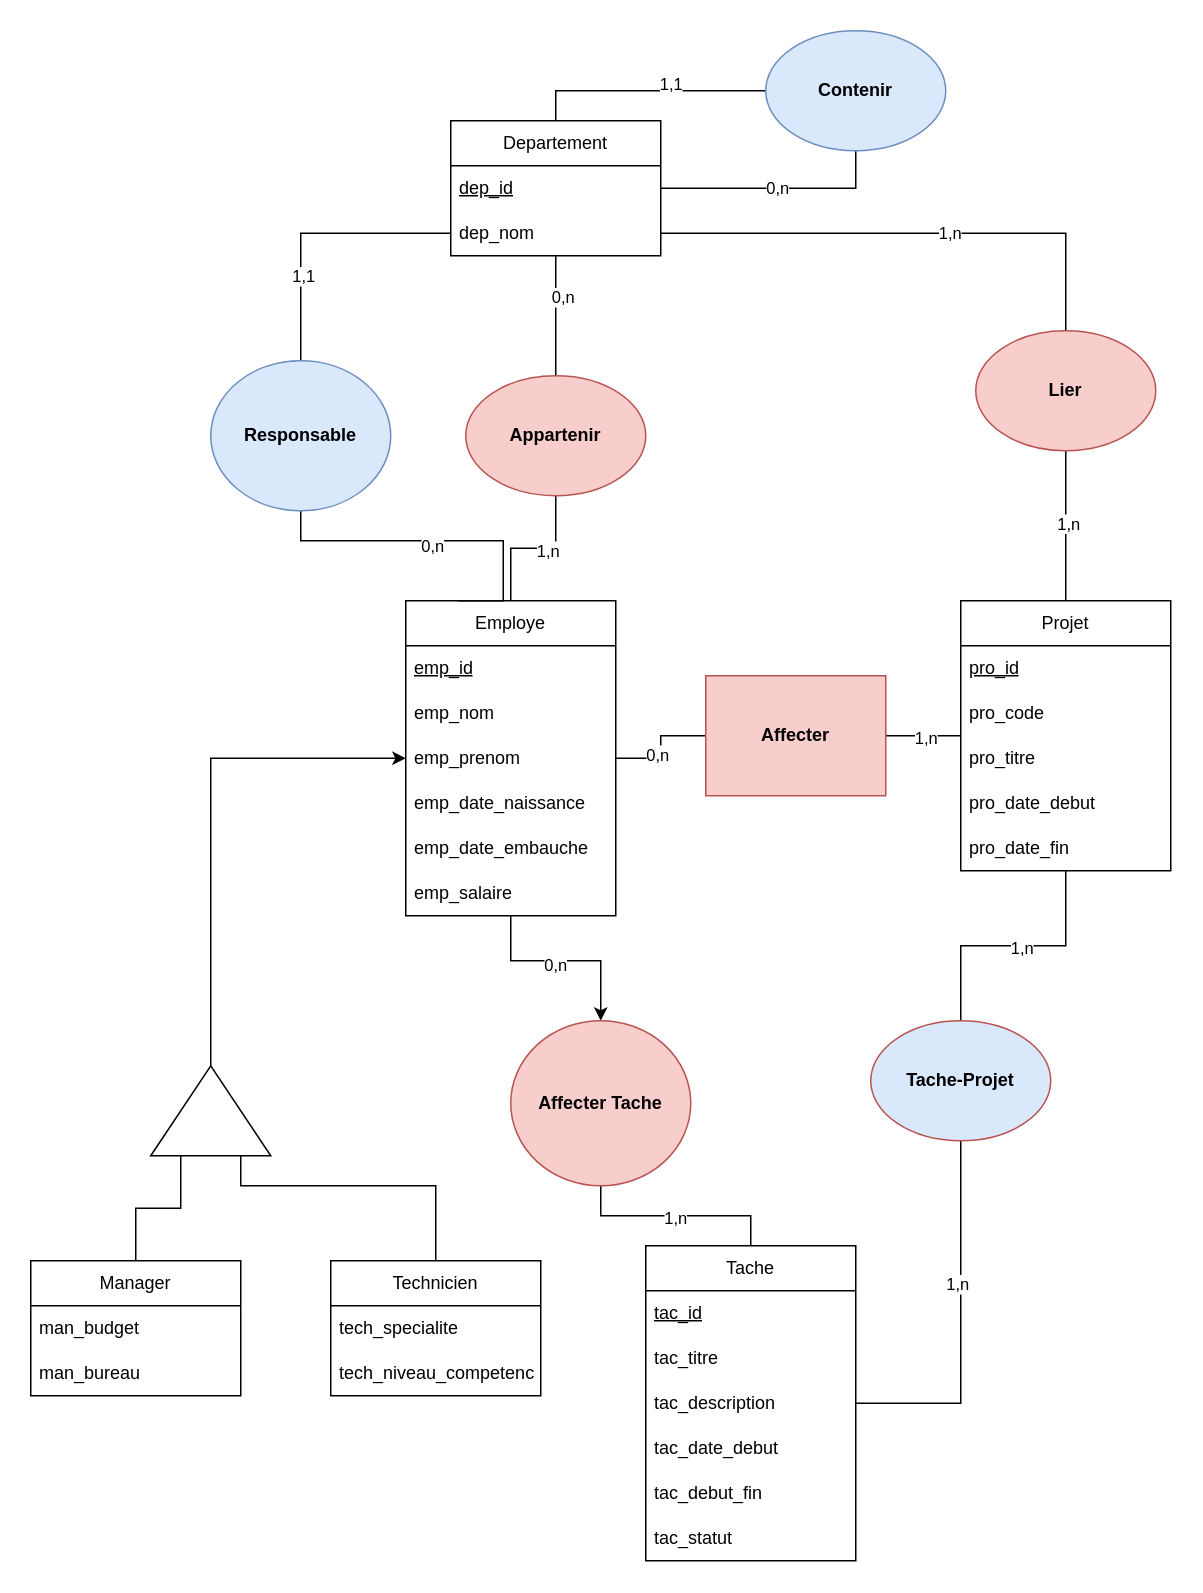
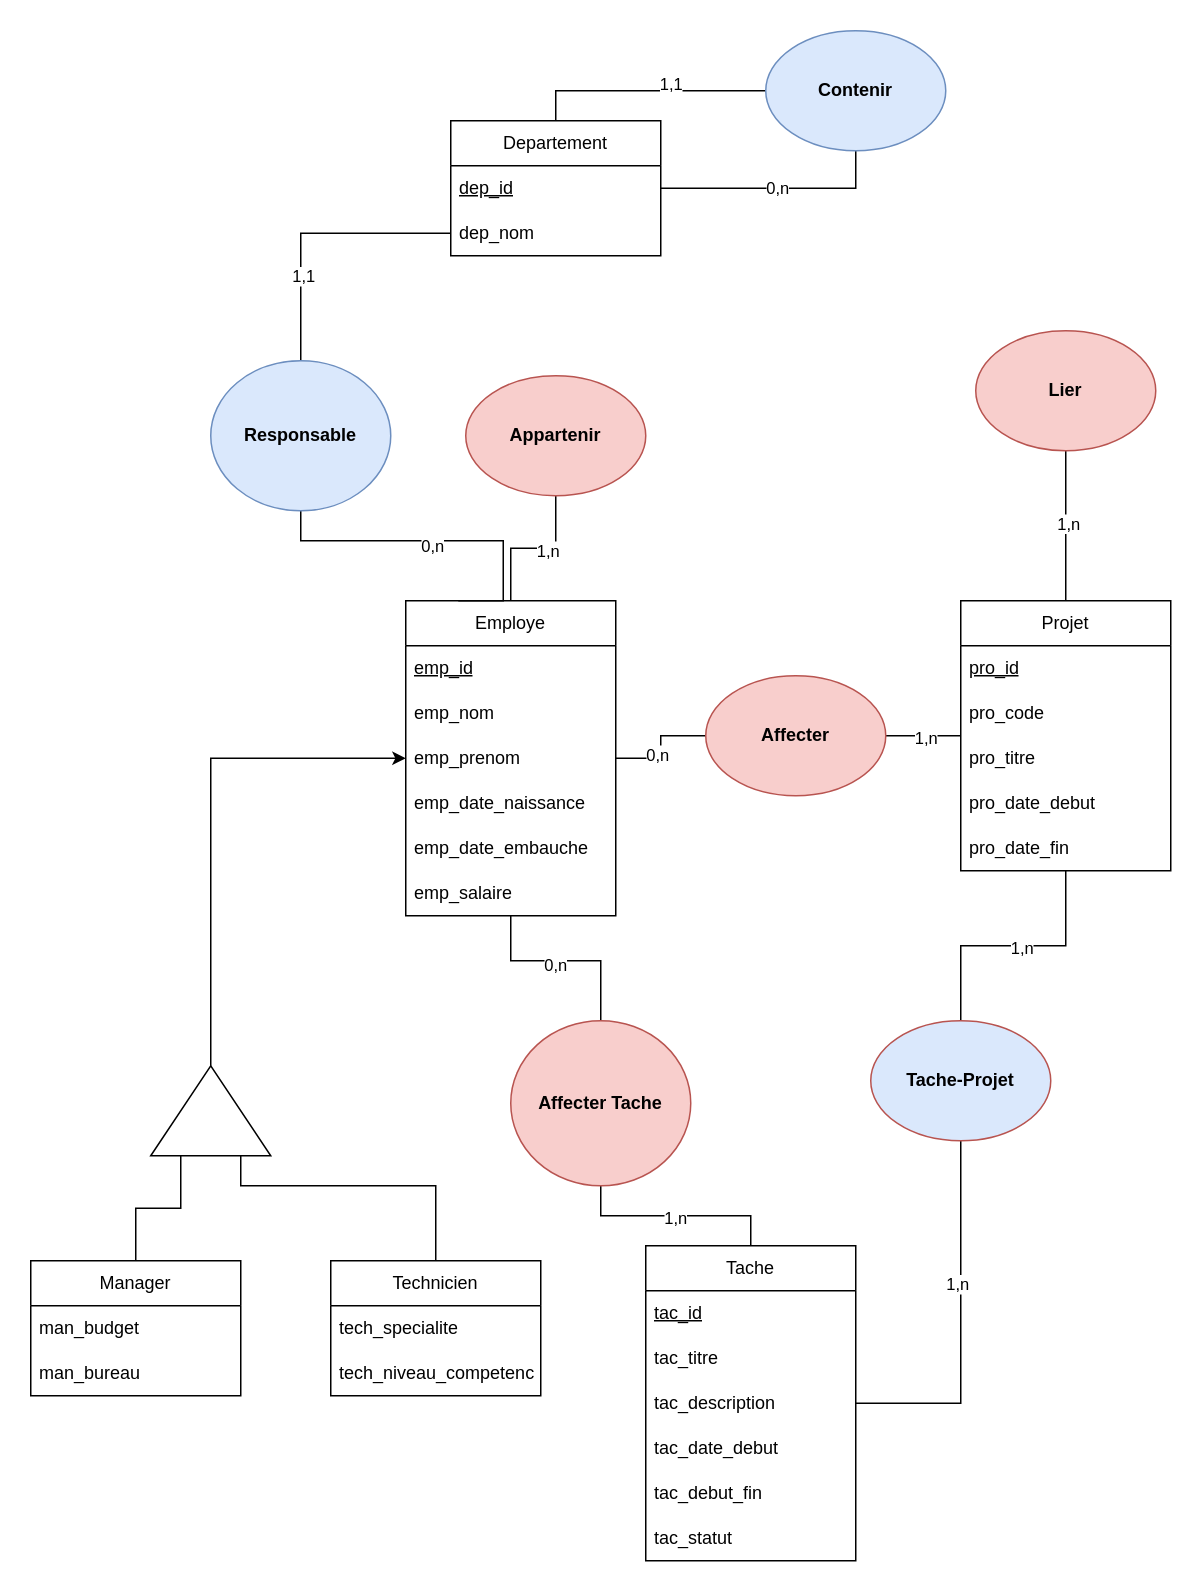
edge "dep_nom" -- "Lier": removed, label "1,n"
edge "Departement" -- "Appartenir": removed, label "0,n"
node "Affecter": shape rectangle -> ellipse
edge "Employe" -> "Affecter Tache": arrowhead classic -> none
